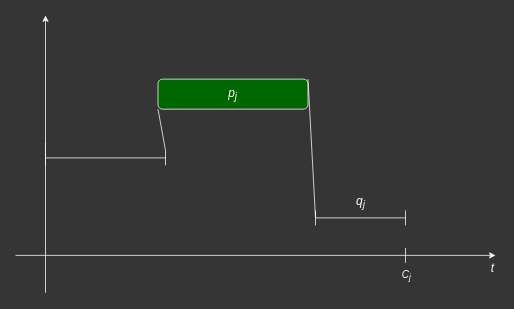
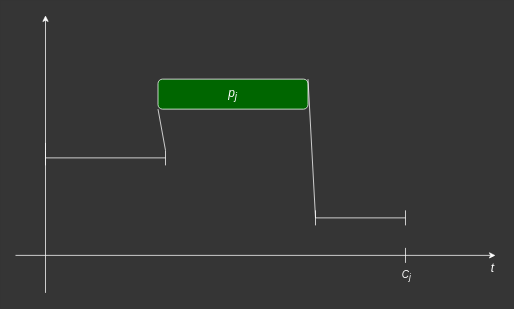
node "qj": removed
